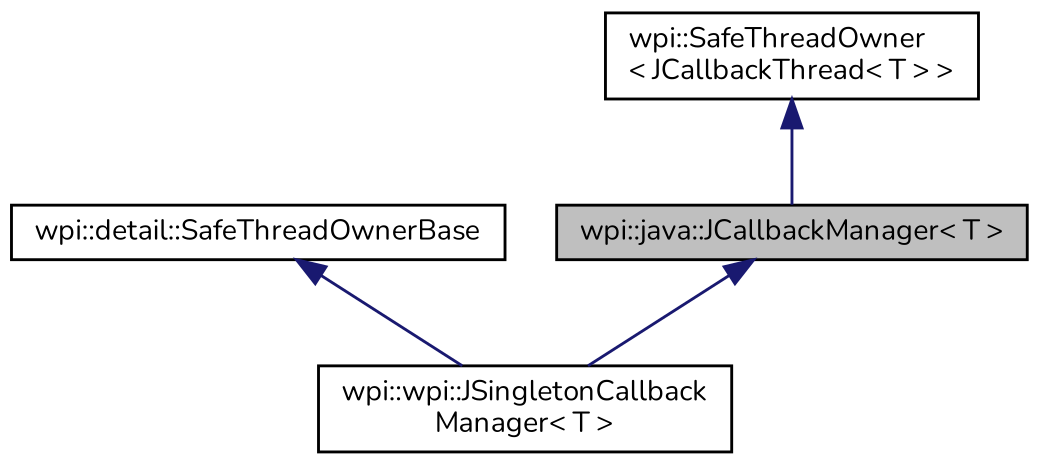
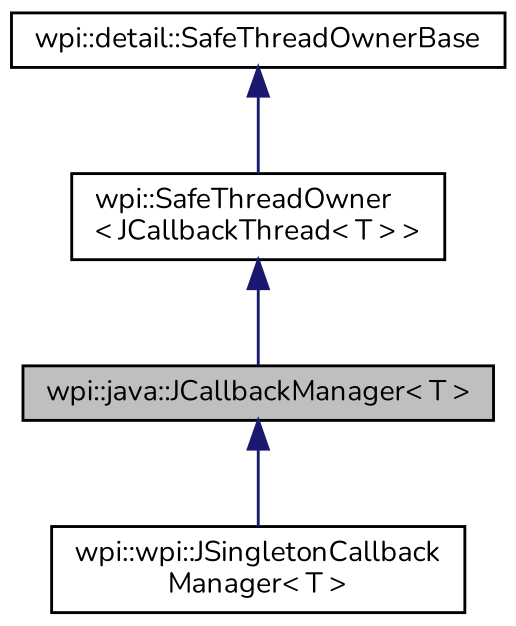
edge "wpi::wpi::JSingletonCallback Manager< T >" -> "wpi::detail::SafeThreadOwnerBase": now "wpi::SafeThreadOwner < JCallbackThread< T > >" -> "wpi::detail::SafeThreadOwnerBase"
